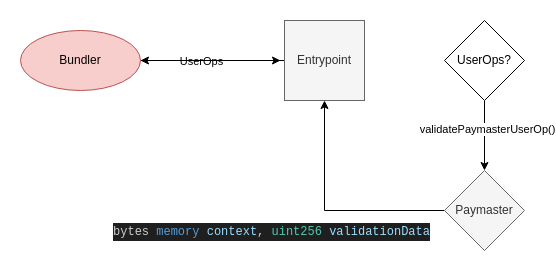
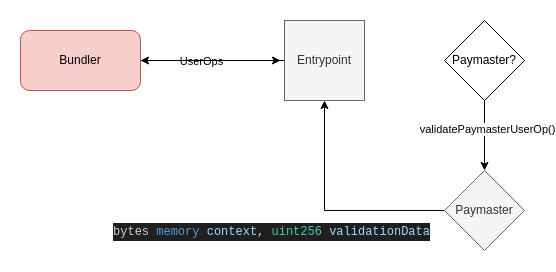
node "Bundler": shape ellipse -> rounded rectangle
node "UserOps?": label "UserOps?" -> "Paymaster?"
